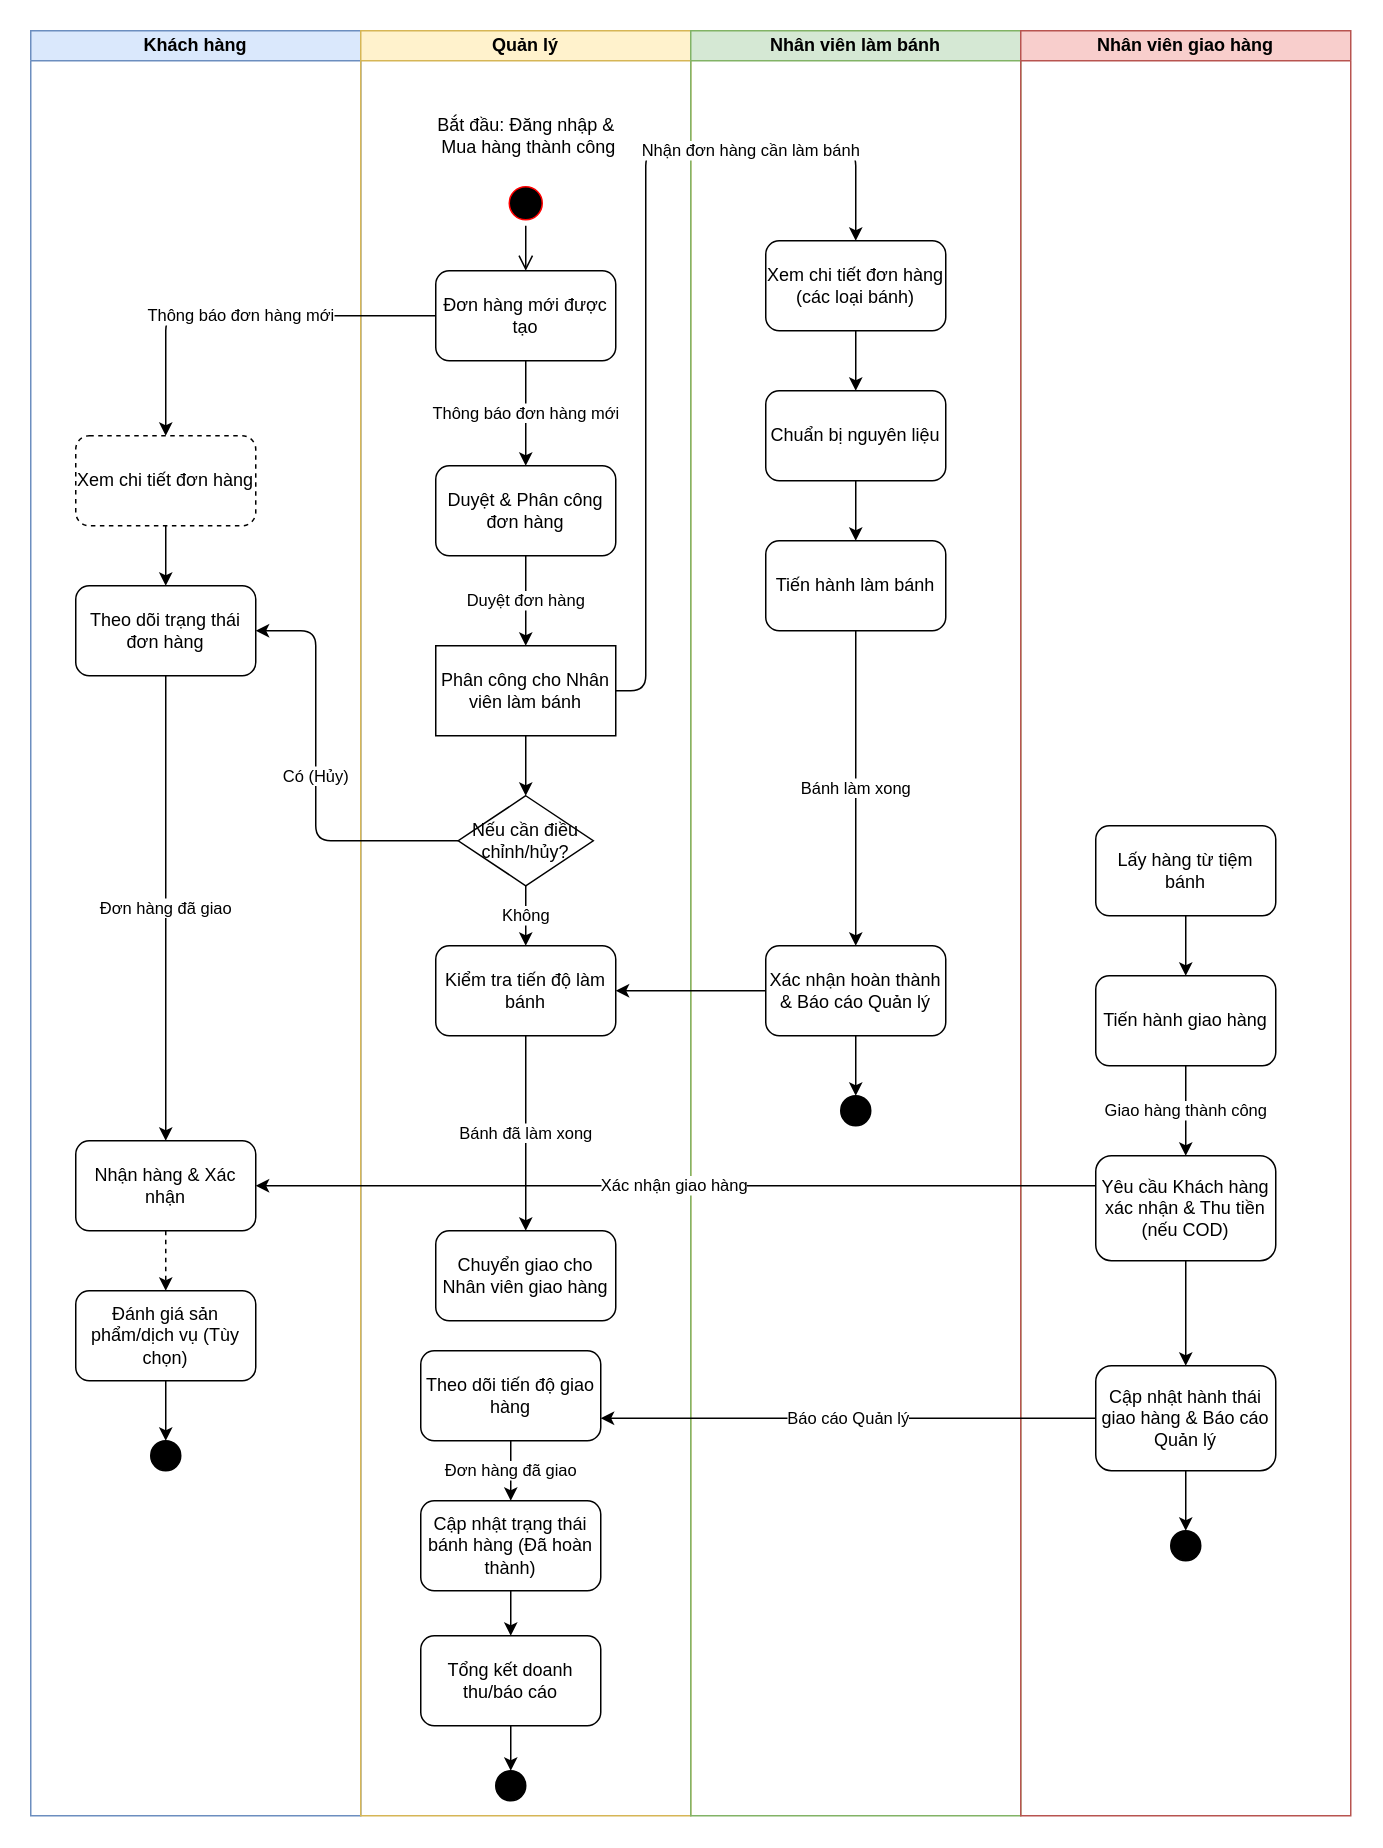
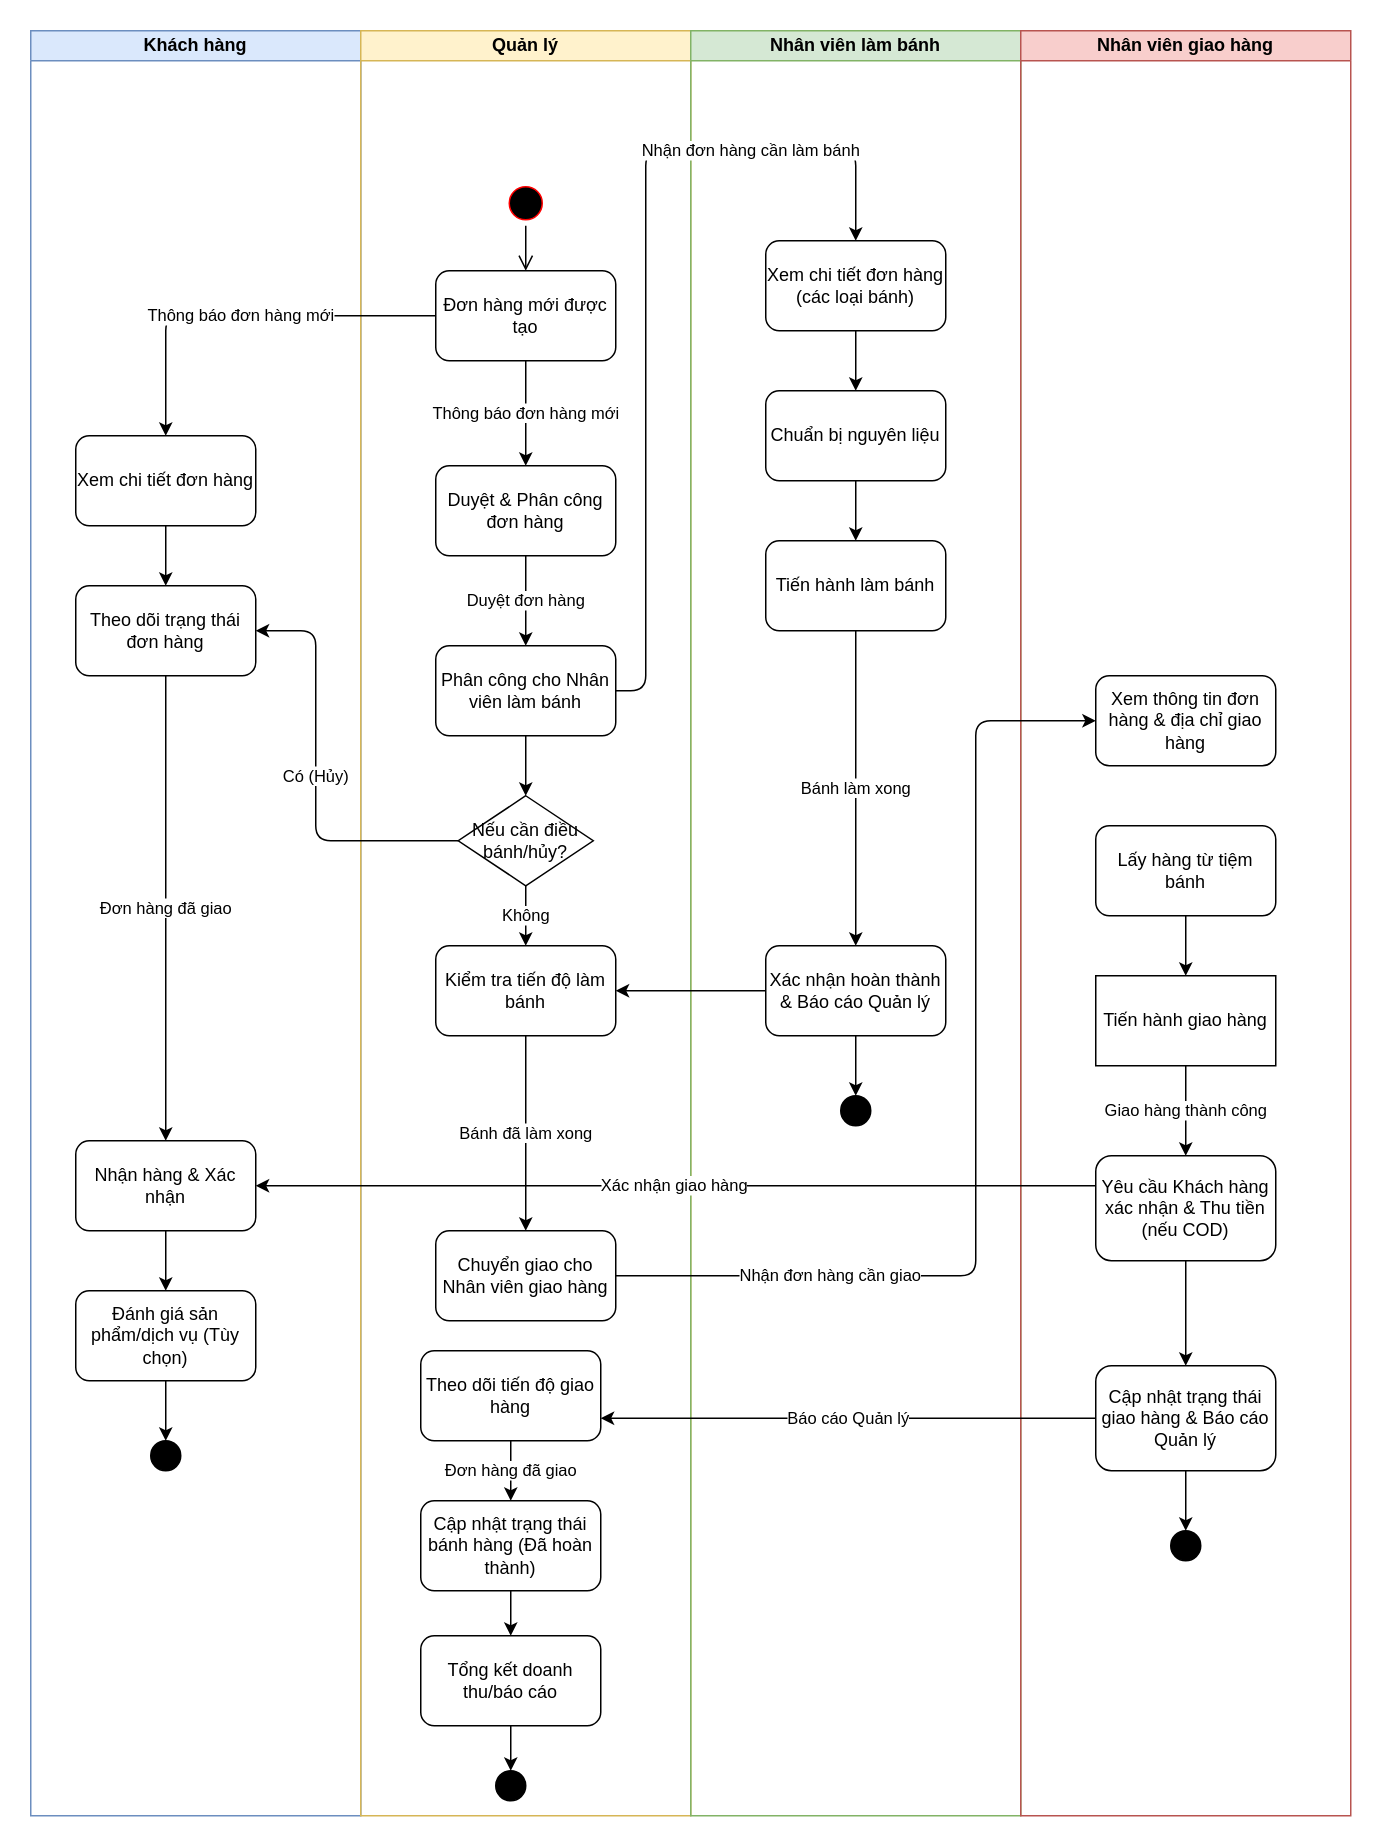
node "Bắt đầu: Đăng nhập & Mua hàng thành công": removed
node "Xem chi tiết đơn hàng": style dashed -> solid
node "Phân công cho Nhân viên làm bánh": shape rectangle -> rounded rectangle
node "Xem thông tin đơn hàng & địa chỉ giao hàng": added
node "Nếu cần điều chỉnh/hủy?": label "Nếu cần điều chỉnh/hủy?" -> "Nếu cần điều bánh/hủy?"
node "Tiến hành giao hàng": shape rounded rectangle -> rectangle
edge "Chuyển giao cho Nhân viên giao hàng" -> "Xem thông tin đơn hàng & địa chỉ giao hàng": added, label "Nhận đơn hàng cần giao"
edge "Nhận hàng & Xác nhận" -> "Đánh giá sản phẩm/dịch vụ (Tùy chọn)": style dashed -> solid
node "Cập nhật hành thái giao hàng & Báo cáo Quản lý": label "Cập nhật hành thái giao hàng & Báo cáo Quản lý" -> "Cập nhật trạng thái giao hàng & Báo cáo Quản lý"
